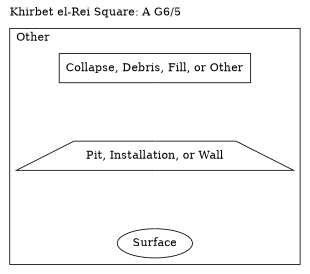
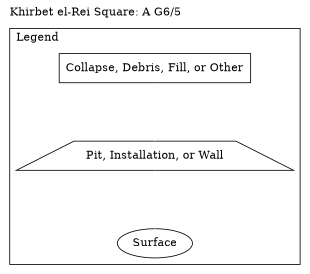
cluster "Other": label "Other" -> "Legend"
